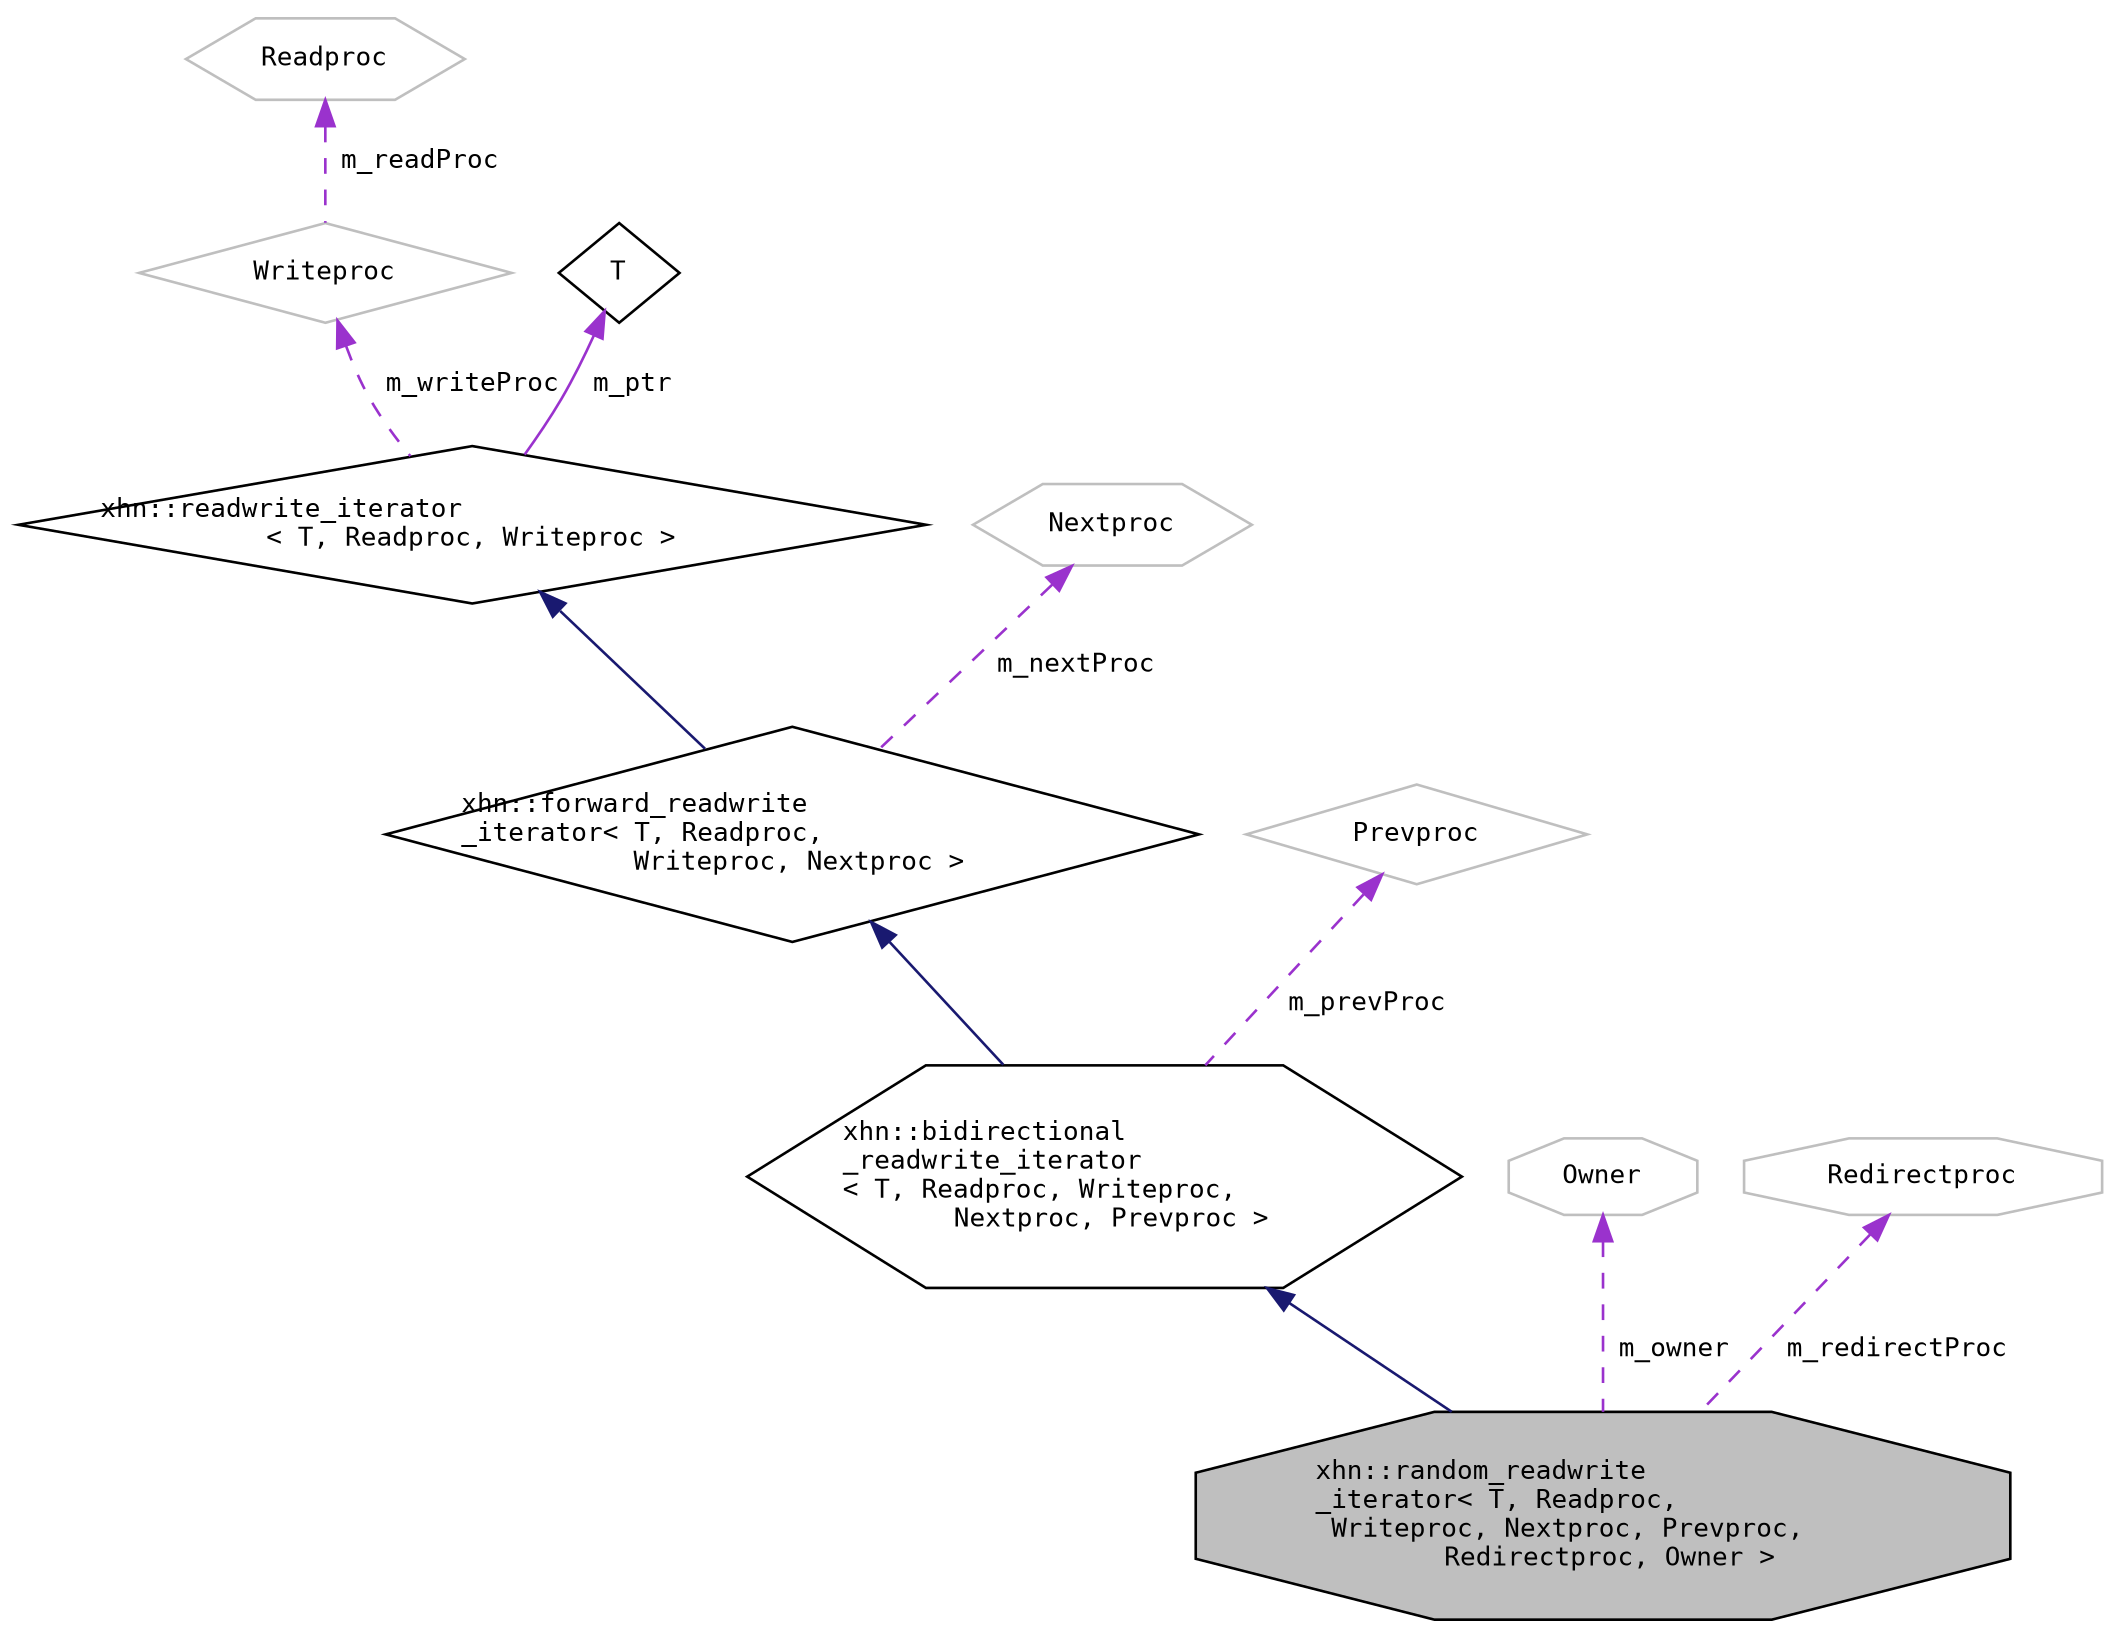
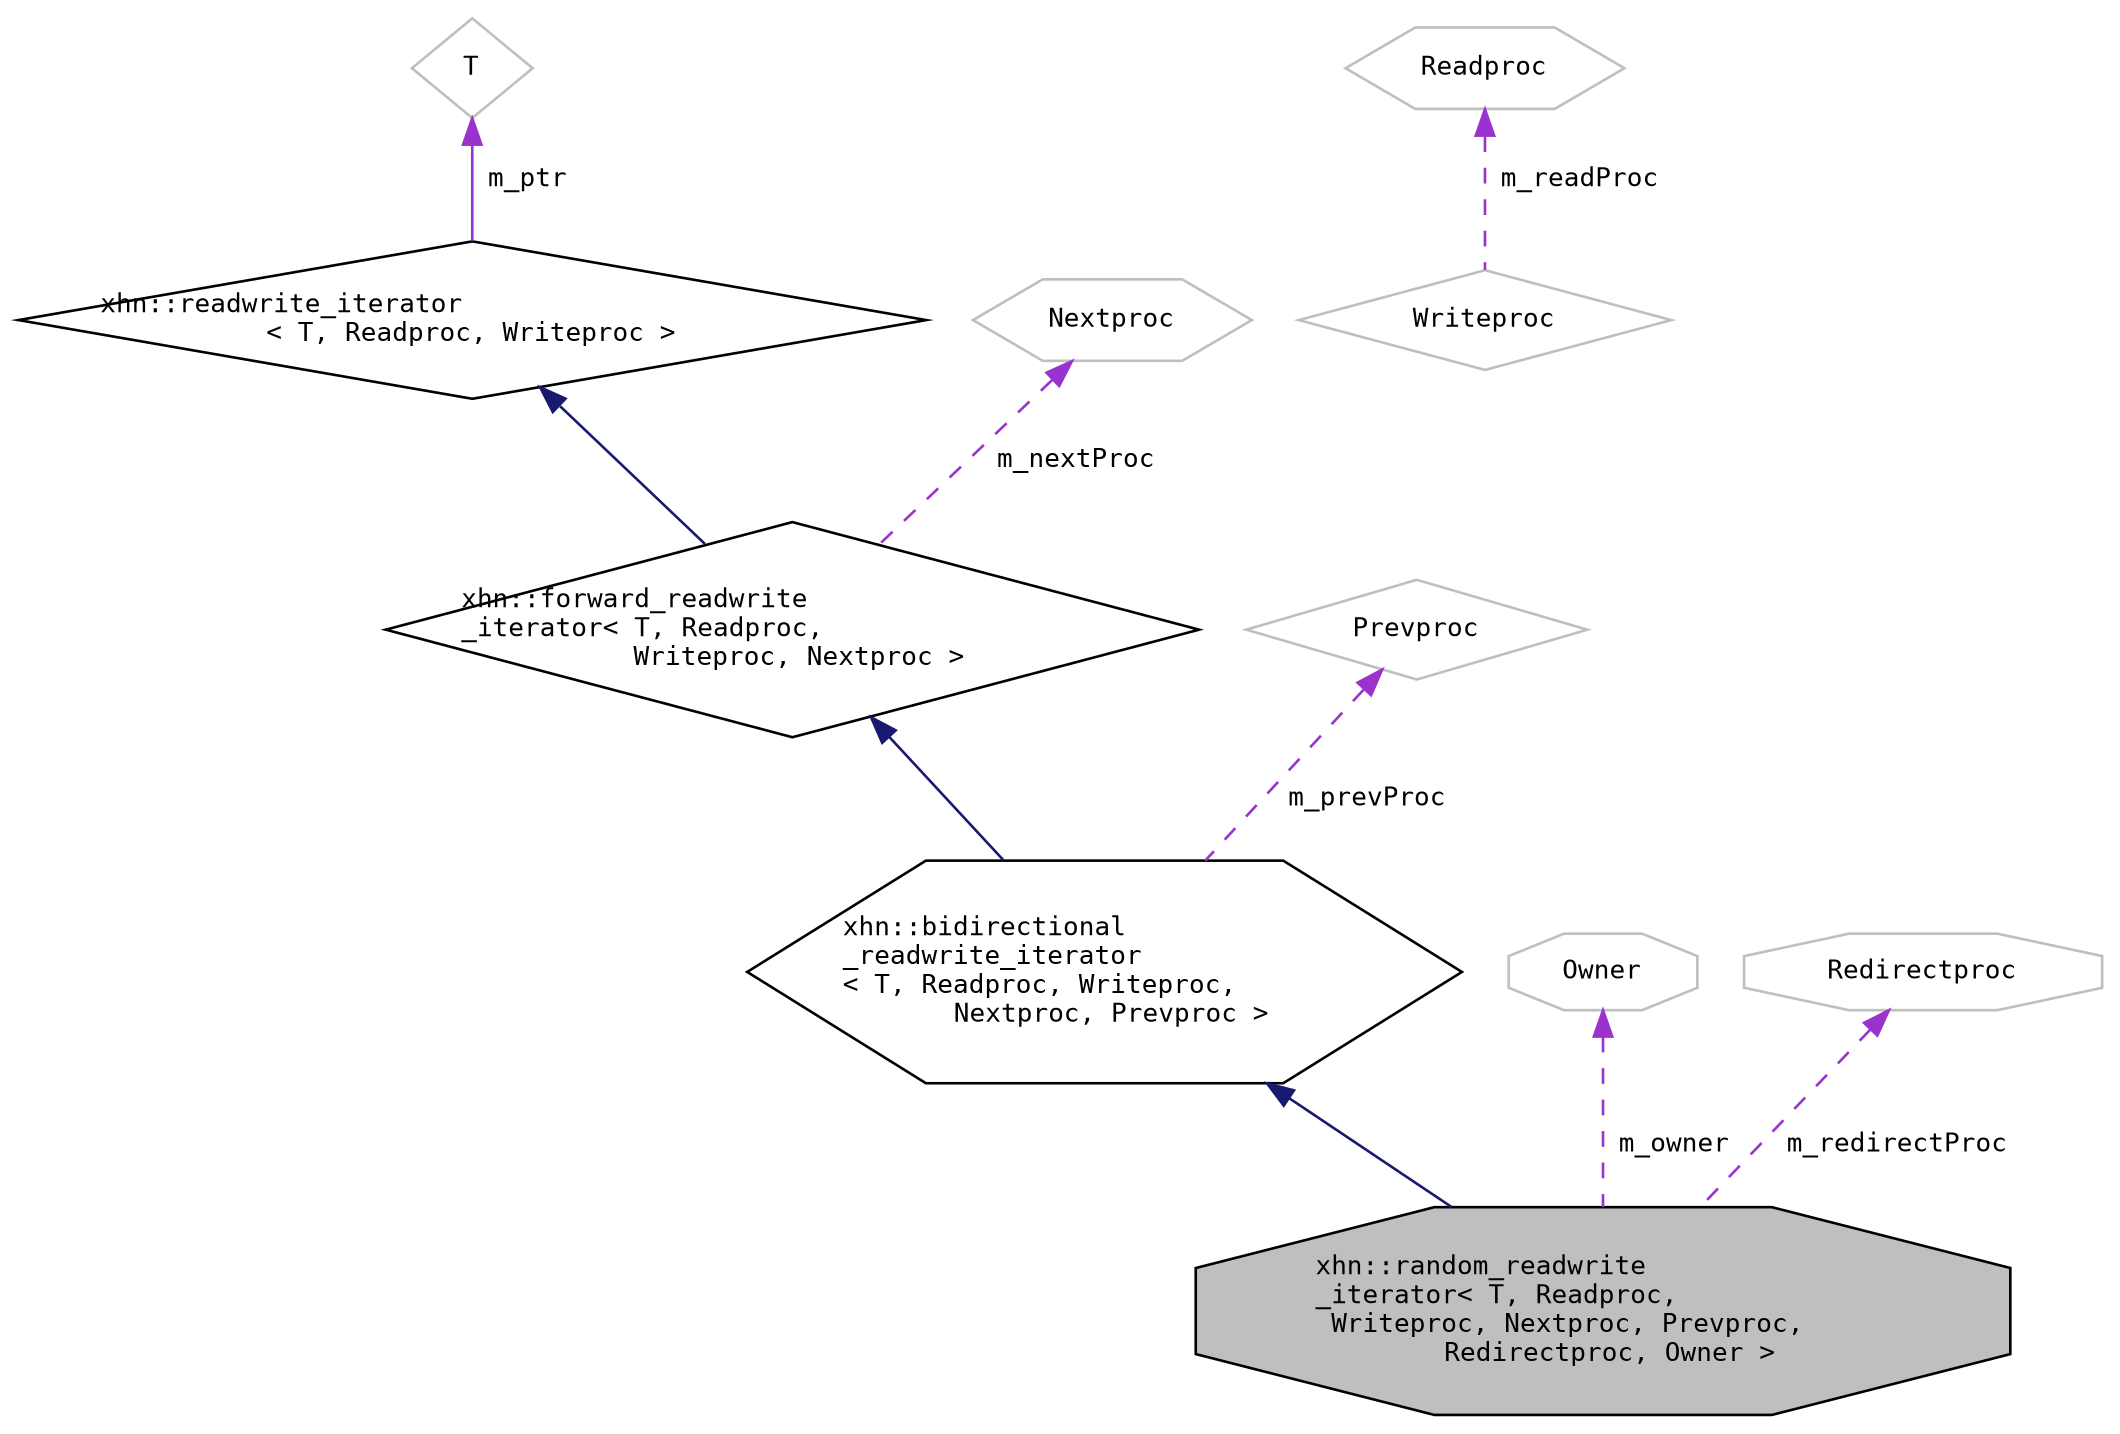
node "T": color black -> grey75
edge "xhn::readwrite_iterator < T, Readproc, Writeproc >" -> "Writeproc": removed, label "m_writeProc"
